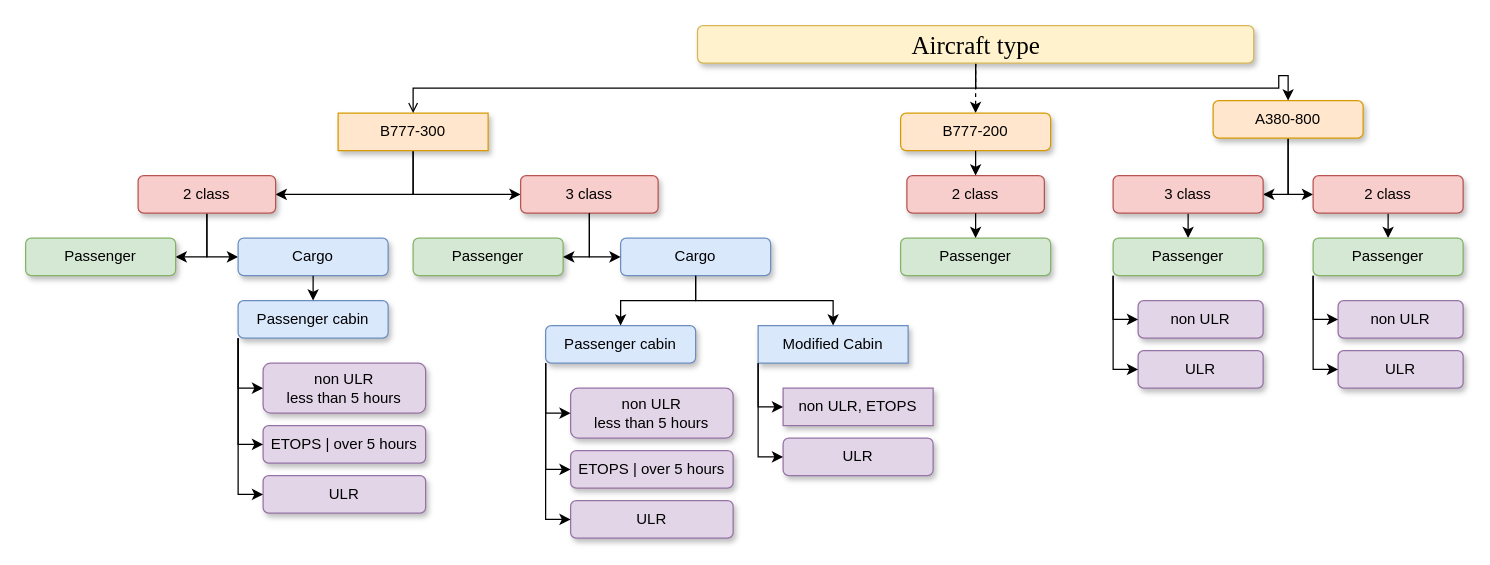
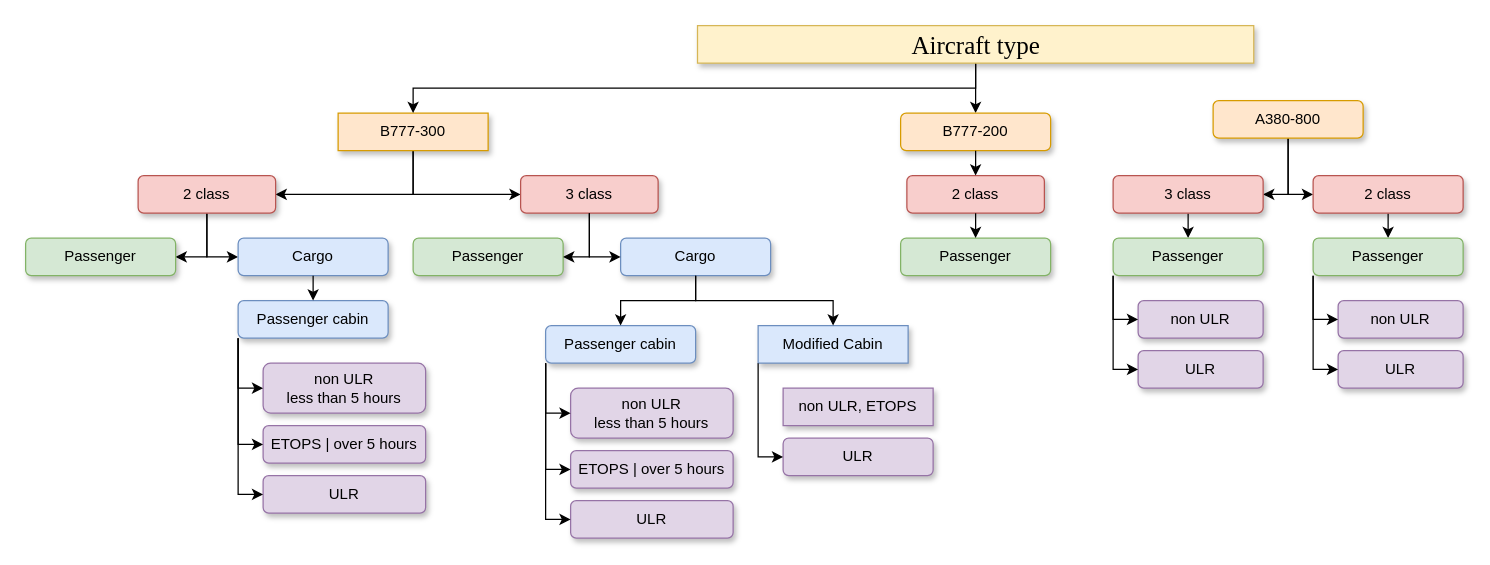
node "Aircraft type": shape rounded rectangle -> rectangle
edge "Aircraft type" -> "A380-800": removed
edge "Aircraft type" -> "B777-200": style dashed -> solid
edge "Aircraft type" -> "B777-300": arrowhead open -> classic
edge "Modified Cabin" -> "non ULR, ETOPS": removed
